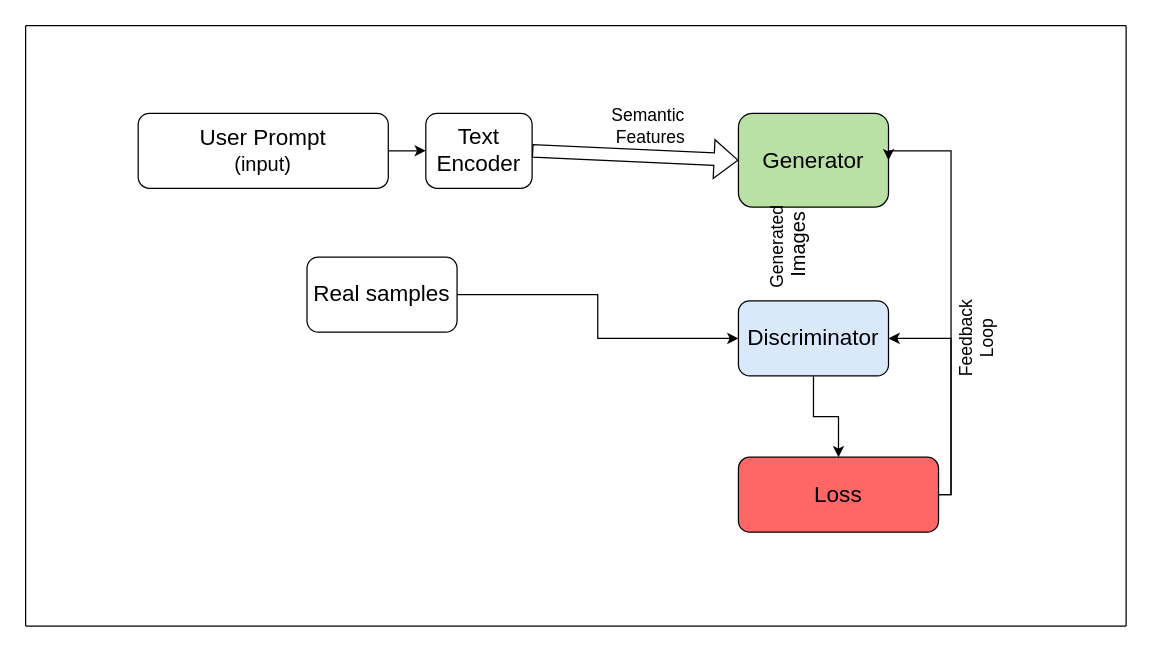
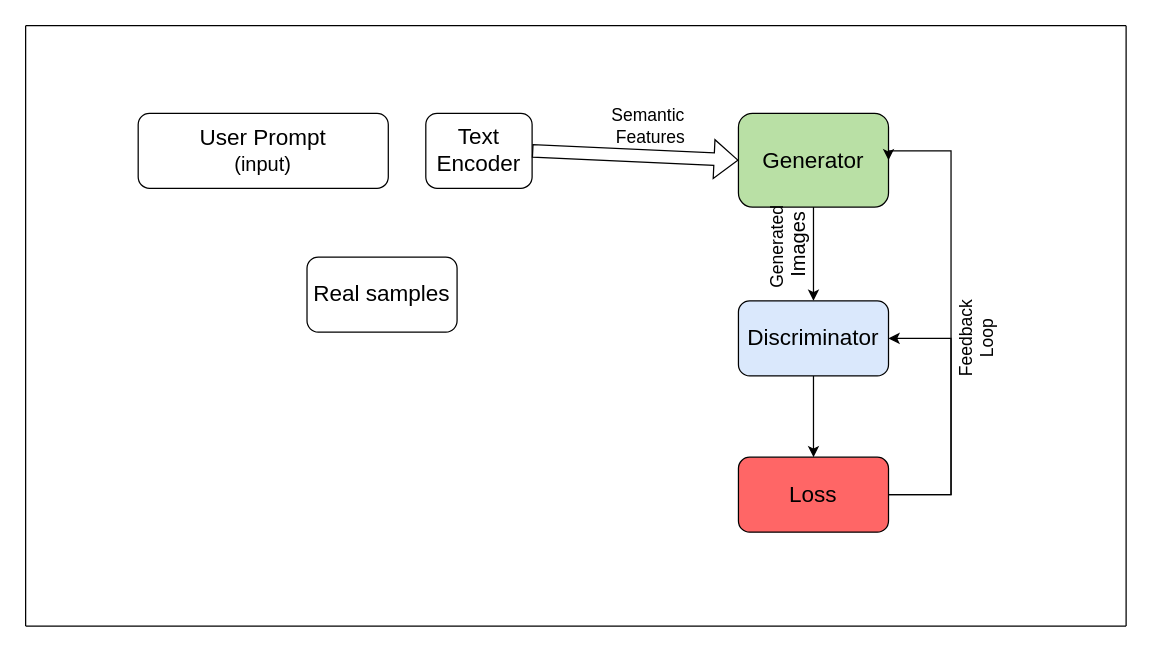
edge "User Prompt (input)" -> "Text Encoder": removed
edge "Generator" -> "Discriminator": added
edge "Real samples" -> "Discriminator": removed
node "Loss": size 200x75 -> 150x75
